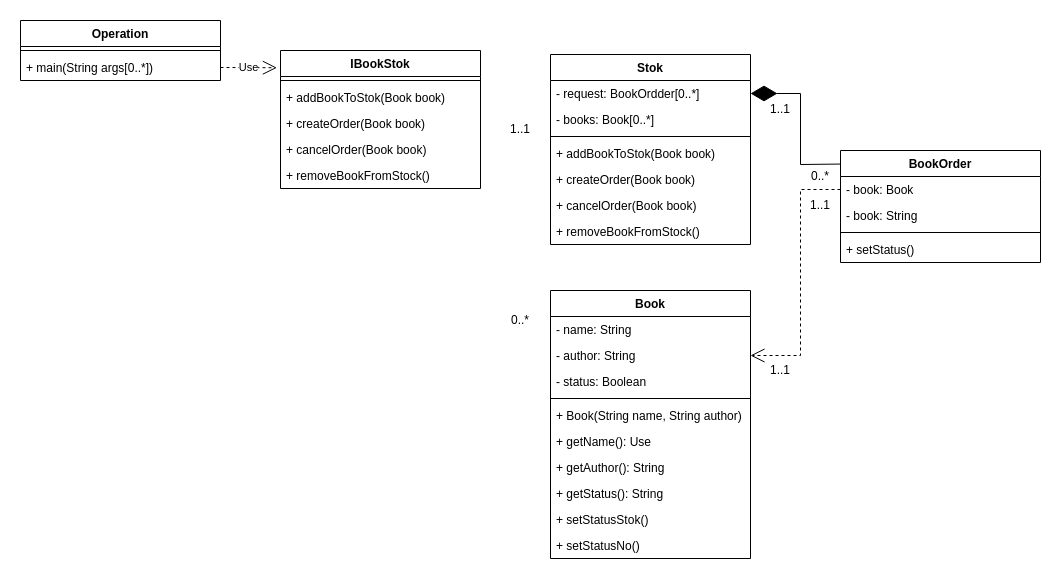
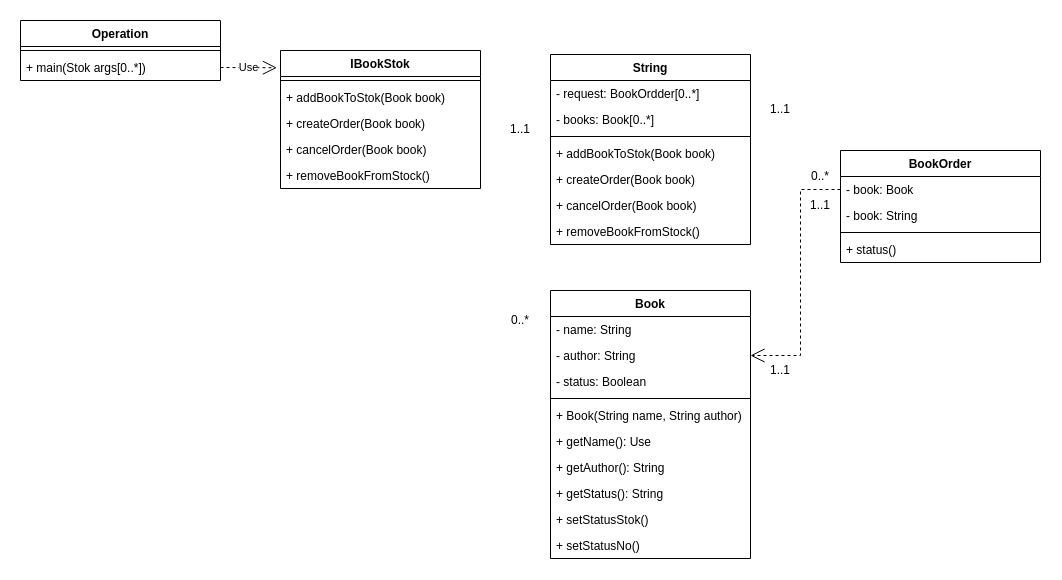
node "+ main(String args[0..*])": label "+ main(String args[0..*])" -> "+ main(Stok args[0..*])"
node "Stok": label "Stok" -> "String"
edge "BookOrder" -> "- request: BookOrdder[0..*]": removed
node "+ setStatus()": label "+ setStatus()" -> "+ status()"
